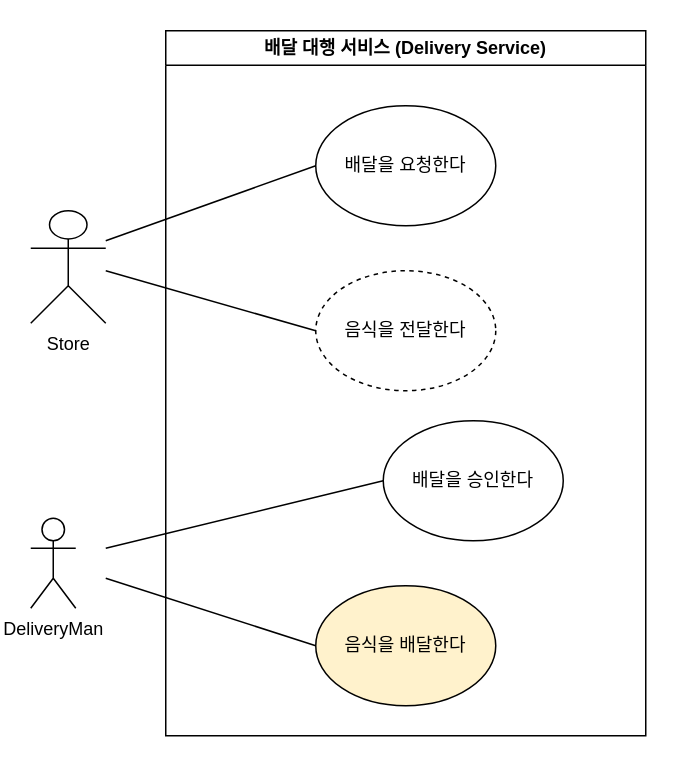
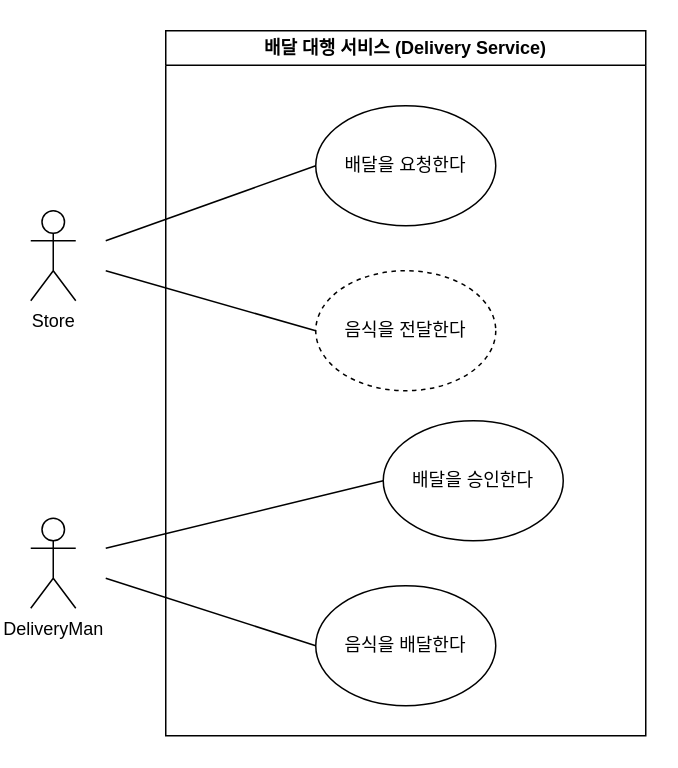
node "Store": size 75x113 -> 45x90
node "음식을 배달한다": fillcolor #fff2cc -> #ffffff
